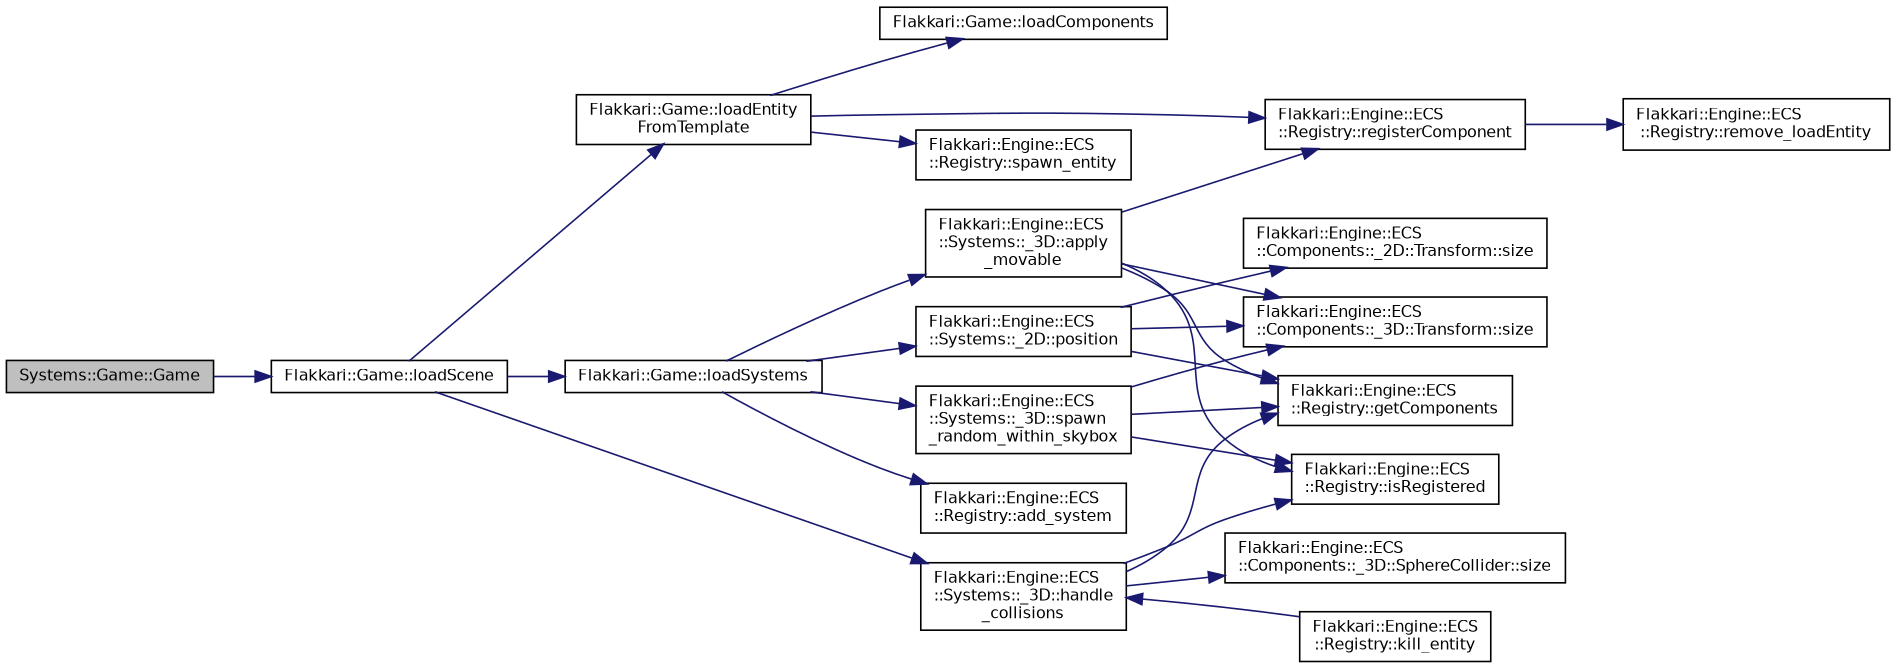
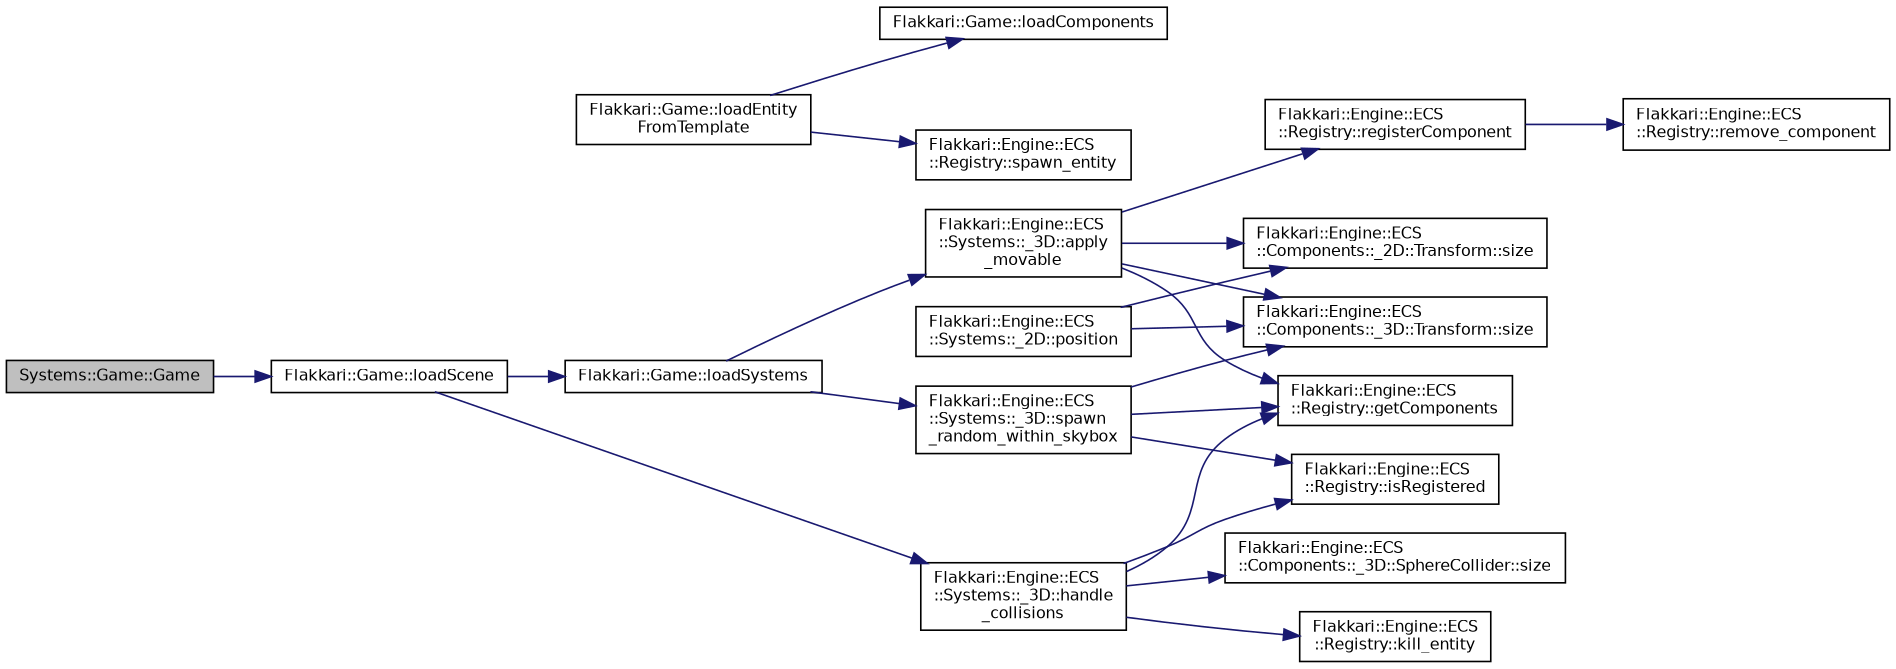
edge "Flakkari::Game::loadEntity FromTemplate" -> "Flakkari::Engine::ECS ::Registry::registerComponent": removed
node "Flakkari::Engine::ECS ::Registry::remove_loadEntity": label "Flakkari::Engine::ECS ::Registry::remove_loadEntity" -> "Flakkari::Engine::ECS ::Registry::remove_component"
edge "Flakkari::Game::loadScene" -> "Flakkari::Game::loadEntity FromTemplate": removed
edge "Flakkari::Game::loadSystems" -> "Flakkari::Engine::ECS ::Systems::_2D::position": removed
edge "Flakkari::Engine::ECS ::Systems::_2D::position" -> "Flakkari::Engine::ECS ::Registry::getComponents": removed
edge "Flakkari::Engine::ECS ::Systems::_3D::apply _movable" -> "Flakkari::Engine::ECS ::Registry::isRegistered": now "Flakkari::Engine::ECS ::Systems::_3D::apply _movable" -> "Flakkari::Engine::ECS ::Components::_2D::Transform::size"
node "Flakkari::Engine::ECS ::Registry::add_system": removed
edge "Flakkari::Engine::ECS ::Registry::kill_entity" -> "Flakkari::Engine::ECS ::Systems::_3D::handle _collisions": reversed
